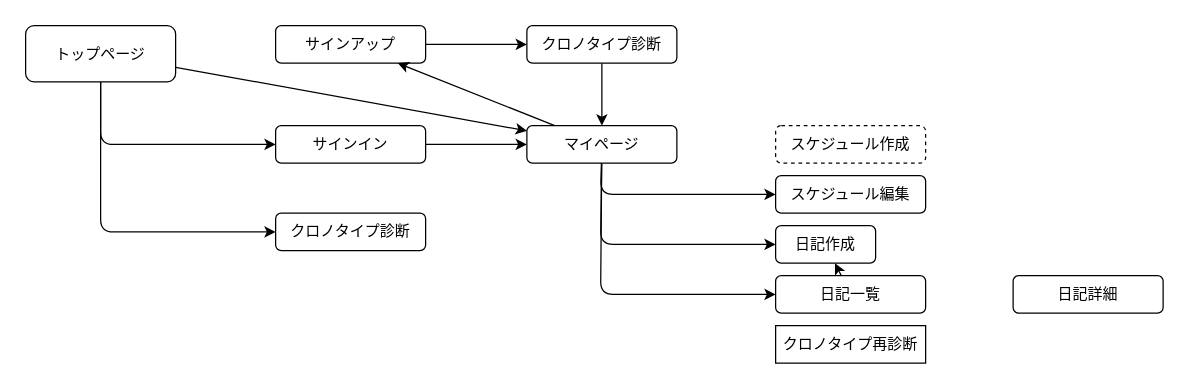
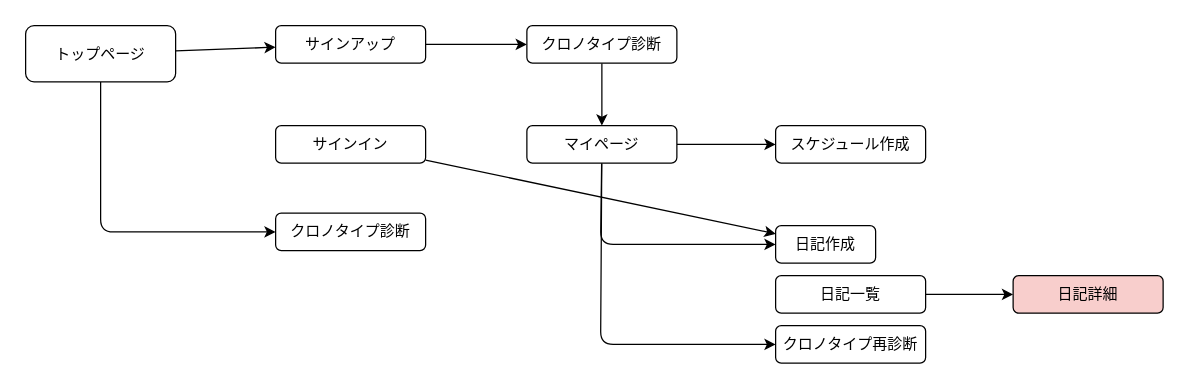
edge "マイページ" -> "サインアップ": now "マイページ" -> "スケジュール作成"
edge "トップページ" -> "マイページ": now "トップページ" -> "サインアップ"
edge "トップページ" -> "サインイン": removed
edge "サインイン" -> "マイページ": now "サインイン" -> "日記作成"
node "スケジュール作成": style dashed -> solid
edge "マイページ" -> "スケジュール編集": removed
node "スケジュール編集": removed
edge "日記一覧" -> "日記作成": now "日記一覧" -> "日記詳細"
edge "マイページ" -> "日記一覧": removed
node "日記詳細": fillcolor #ffffff -> #f8cecc
edge "マイページ" -> "クロノタイプ再診断": added
node "クロノタイプ再診断": shape rectangle -> rounded rectangle
